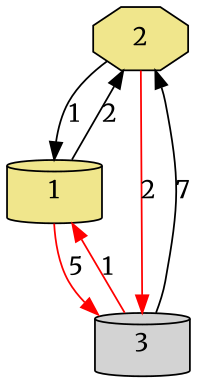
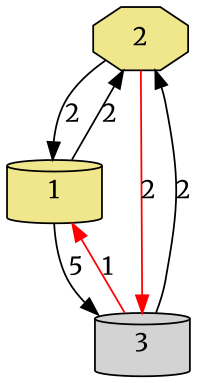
edge "2" -> "1": label "1" -> "2"
edge "3" -> "2": label "7" -> "2"
edge "1" -> "3": color red -> black
